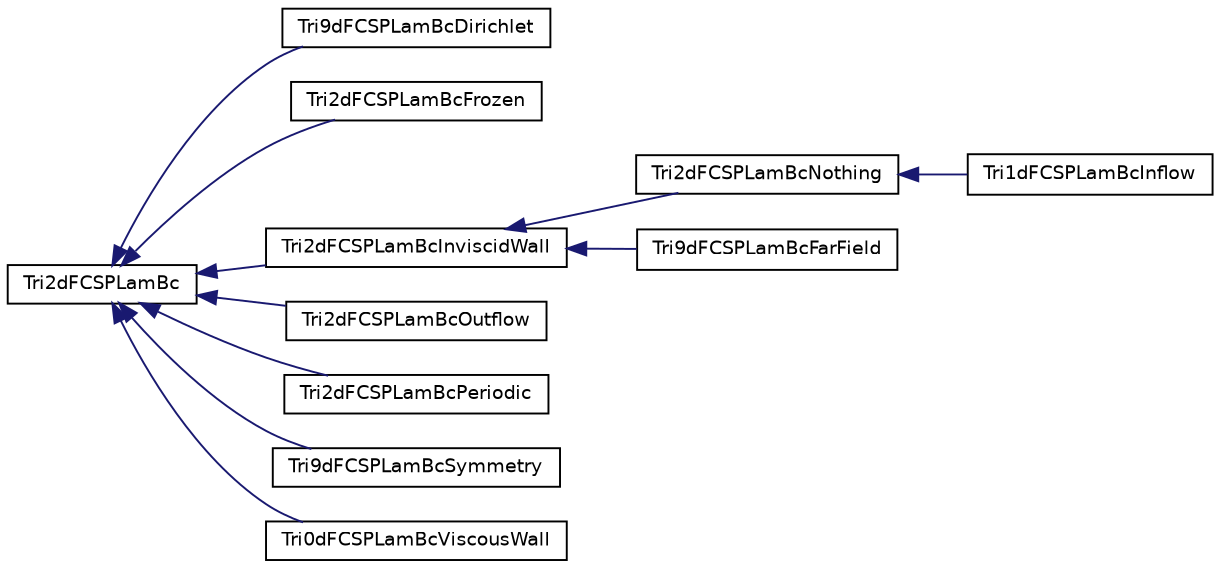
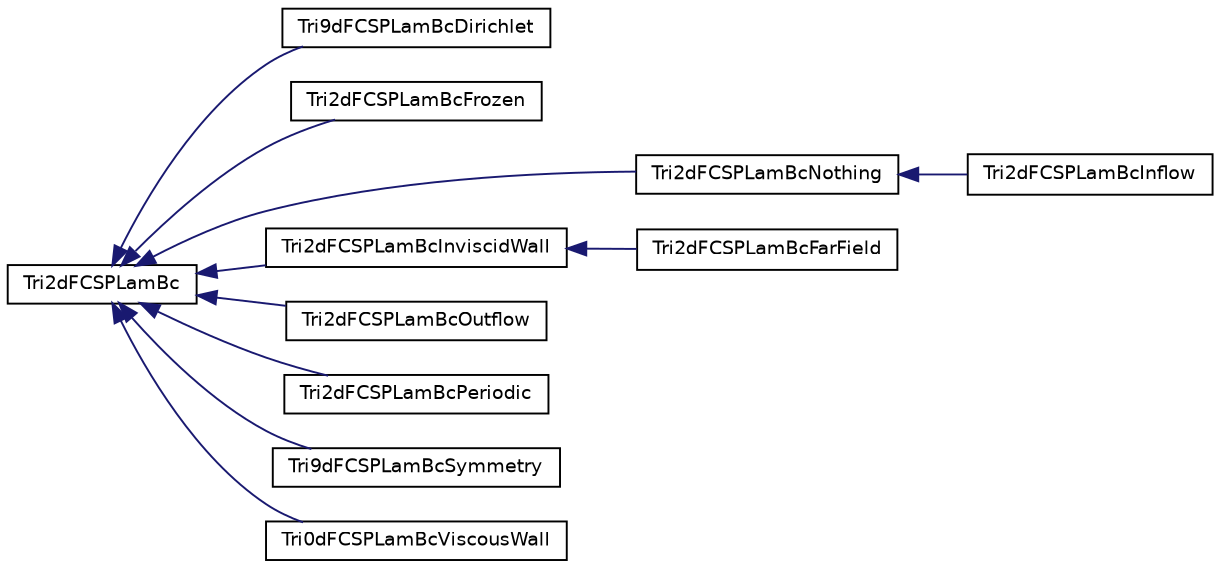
node "Tri1dFCSPLamBcInflow": label "Tri1dFCSPLamBcInflow" -> "Tri2dFCSPLamBcInflow"
edge "Tri2dFCSPLamBcNothing" -> "Tri2dFCSPLamBcInviscidWall": now "Tri2dFCSPLamBcNothing" -> "Tri2dFCSPLamBc"
node "Tri9dFCSPLamBcFarField": label "Tri9dFCSPLamBcFarField" -> "Tri2dFCSPLamBcFarField"
